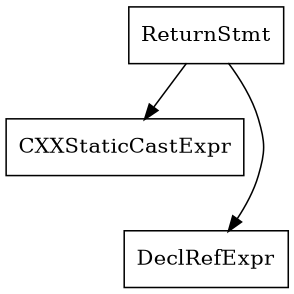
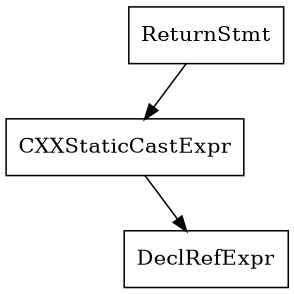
edge "ReturnStmt" -> "DeclRefExpr": now "CXXStaticCastExpr" -> "DeclRefExpr"
